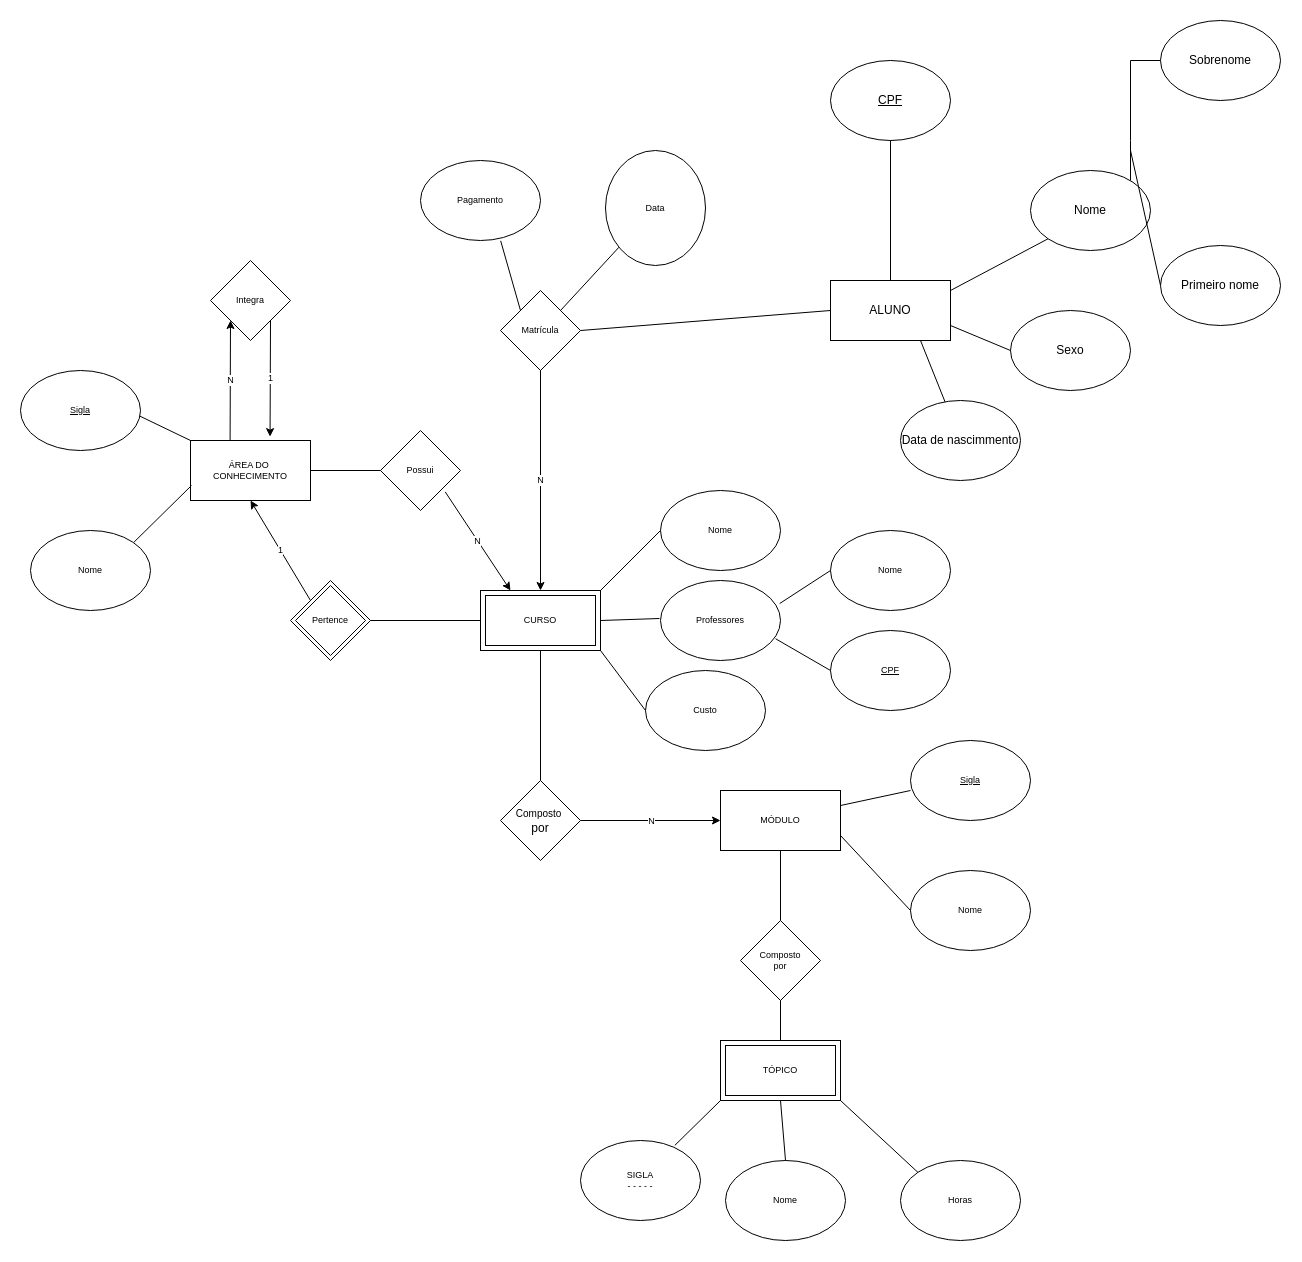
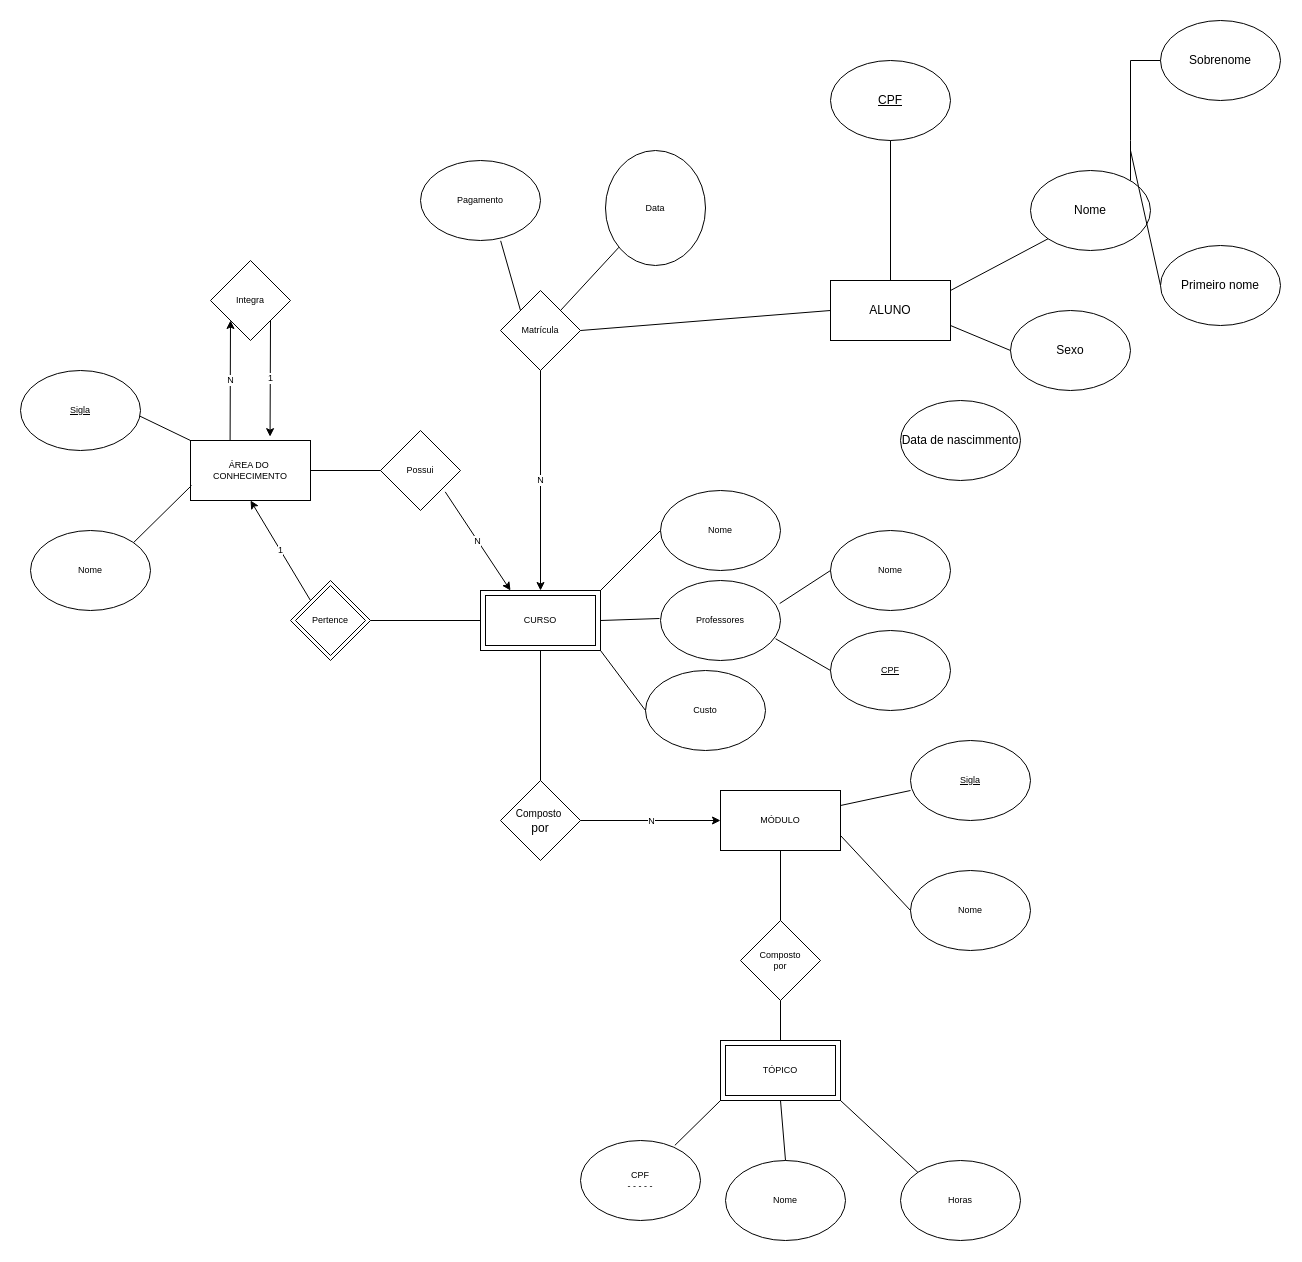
edge "ALUNO" -- "Data de nascimmento": removed
node "SIGLA - - - - -": label "SIGLA - - - - -" -> "CPF - - - - -"
